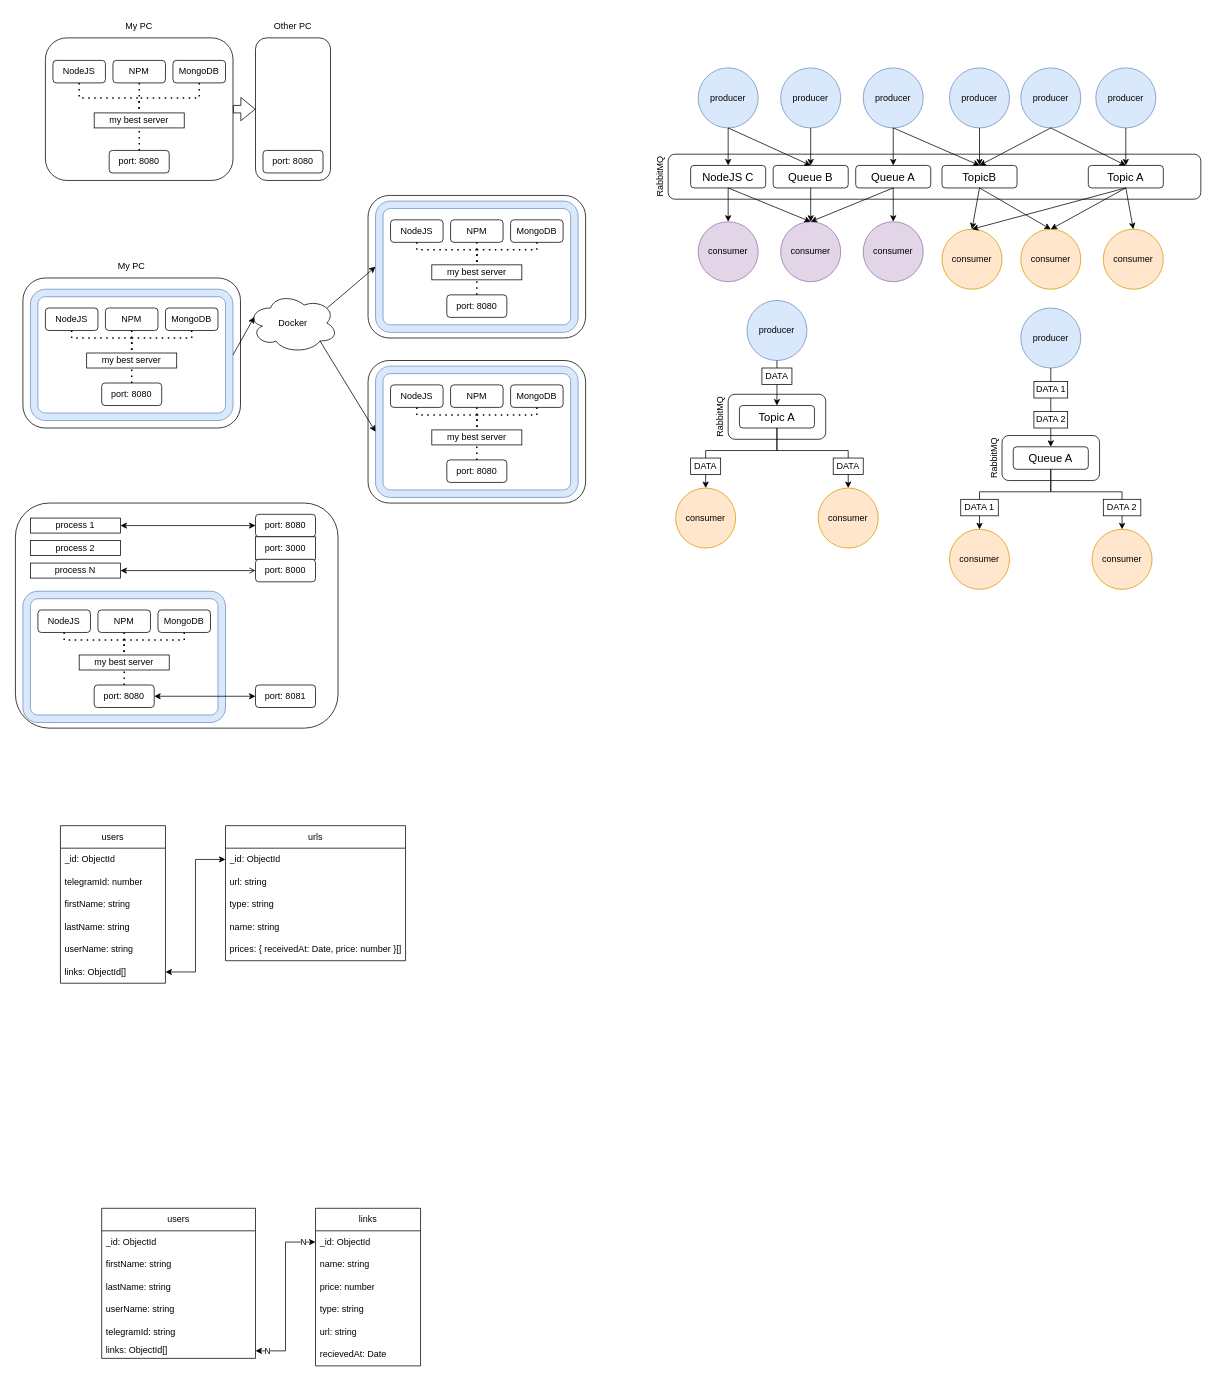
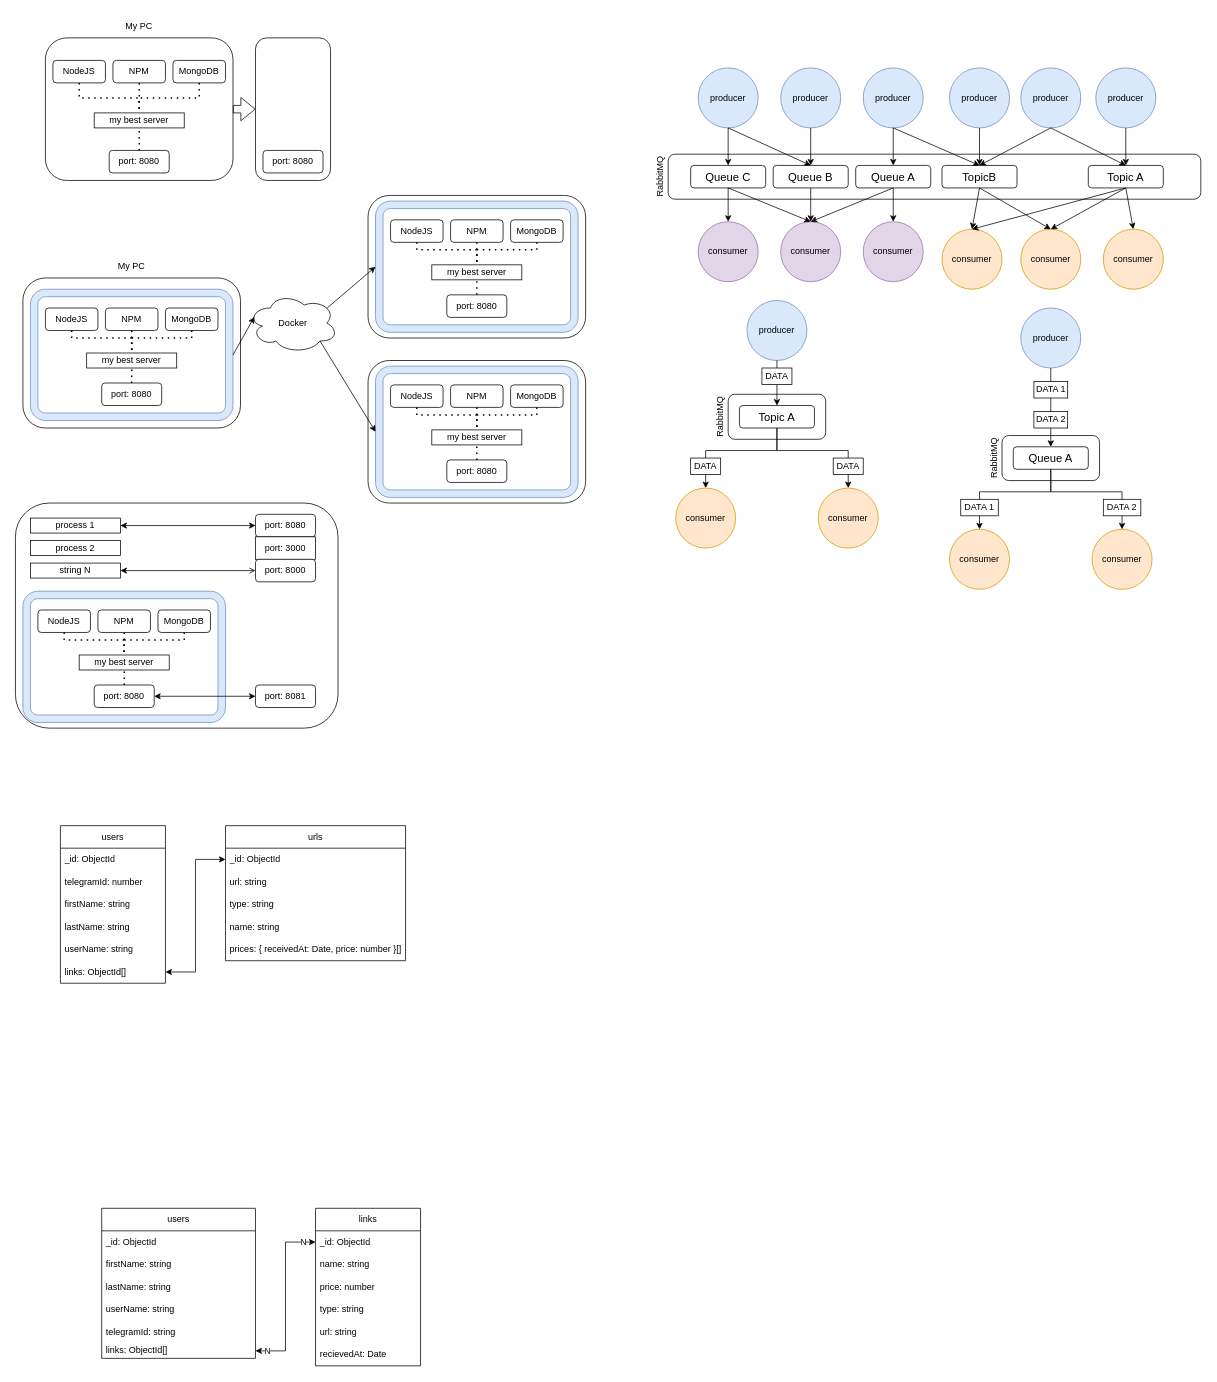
node "Other PC": removed
node "NodeJS C": label "NodeJS C" -> "Queue C"
node "process N": label "process N" -> "string N"
